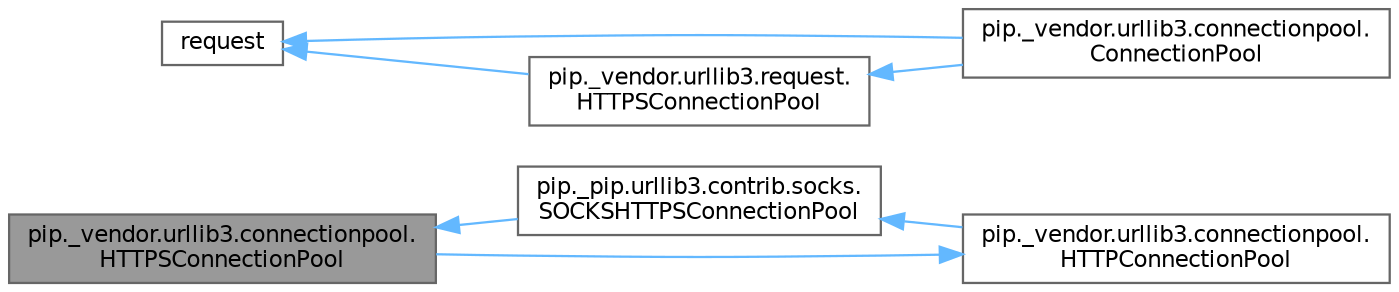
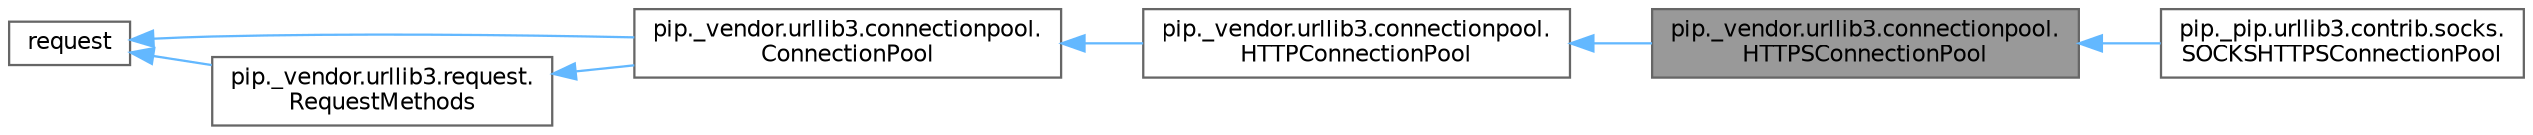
node "pip._vendor.urllib3.request. HTTPSConnectionPool": label "pip._vendor.urllib3.request. HTTPSConnectionPool" -> "pip._vendor.urllib3.request. RequestMethods"
edge "pip._vendor.urllib3.connectionpool. HTTPConnectionPool" -> "pip._pip.urllib3.contrib.socks. SOCKSHTTPSConnectionPool": now "pip._vendor.urllib3.connectionpool. HTTPConnectionPool" -> "pip._vendor.urllib3.connectionpool. ConnectionPool"
